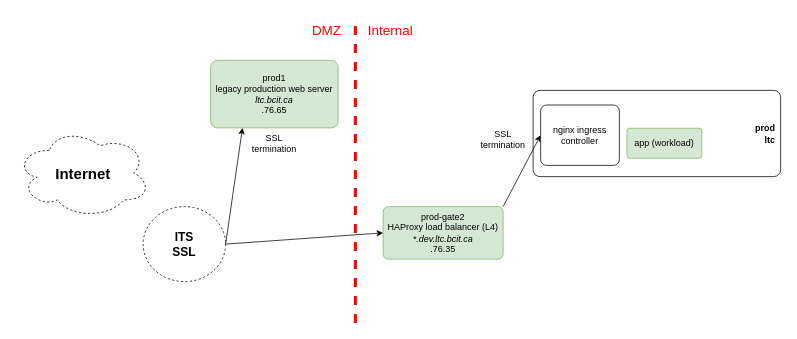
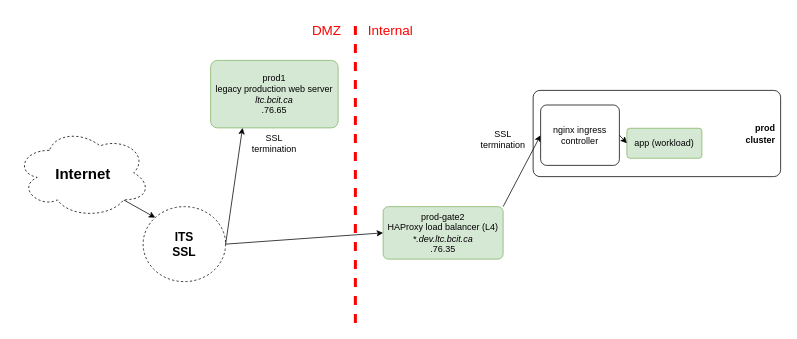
node "prod ltc": label "prod ltc" -> "prod cluster"
edge "nginx ingress controller" -> "app (workload)": added
edge "Internet" -> "ITS SSL": added
